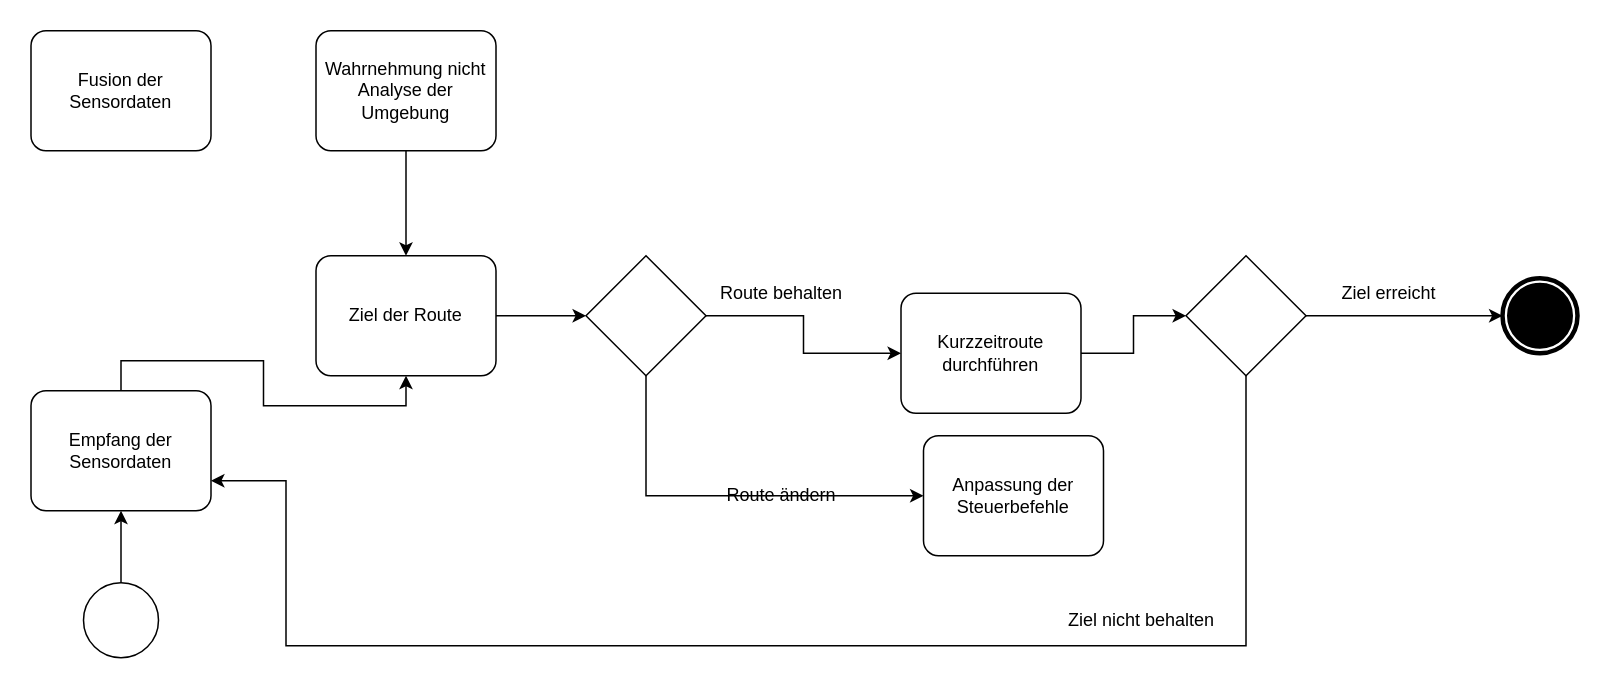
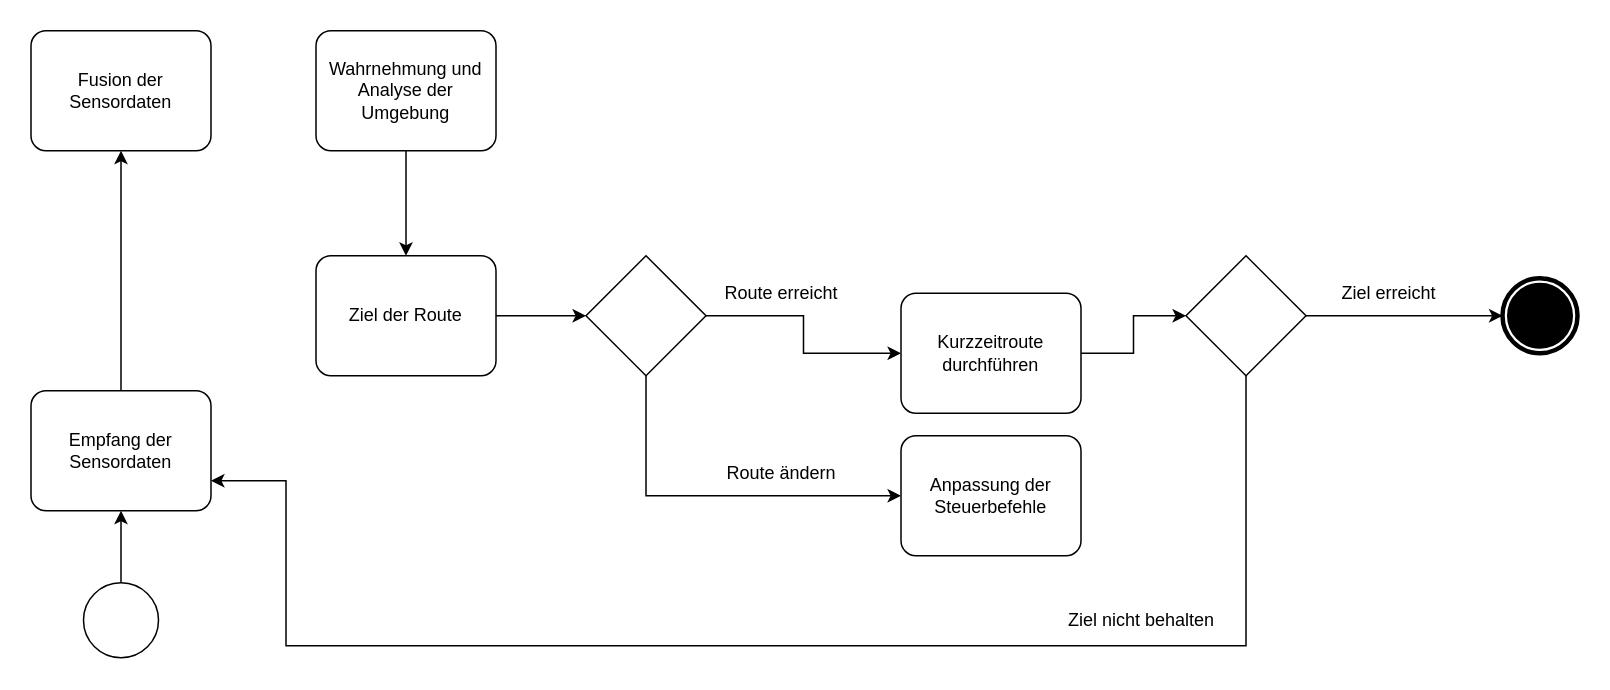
node "Wahrnehmung nicht Analyse der Umgebung": label "Wahrnehmung nicht Analyse der Umgebung" -> "Wahrnehmung und Analyse der Umgebung"
node "Route behalten": label "Route behalten" -> "Route erreicht"
edge "Empfang der Sensordaten" -> "Ziel der Route": now "Empfang der Sensordaten" -> "Fusion der Sensordaten"
node "Route ändern": moved (781, 496) -> (781, 473)
node "Anpassung der Steuerbefehle": moved (1013, 496) -> (991, 496)
